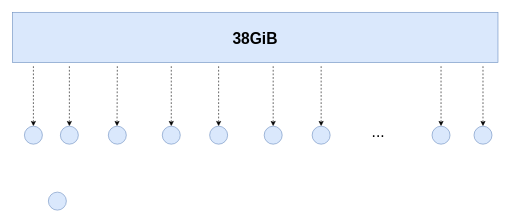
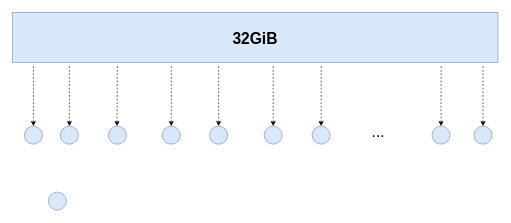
node "38GiB": label "38GiB" -> "32GiB"
